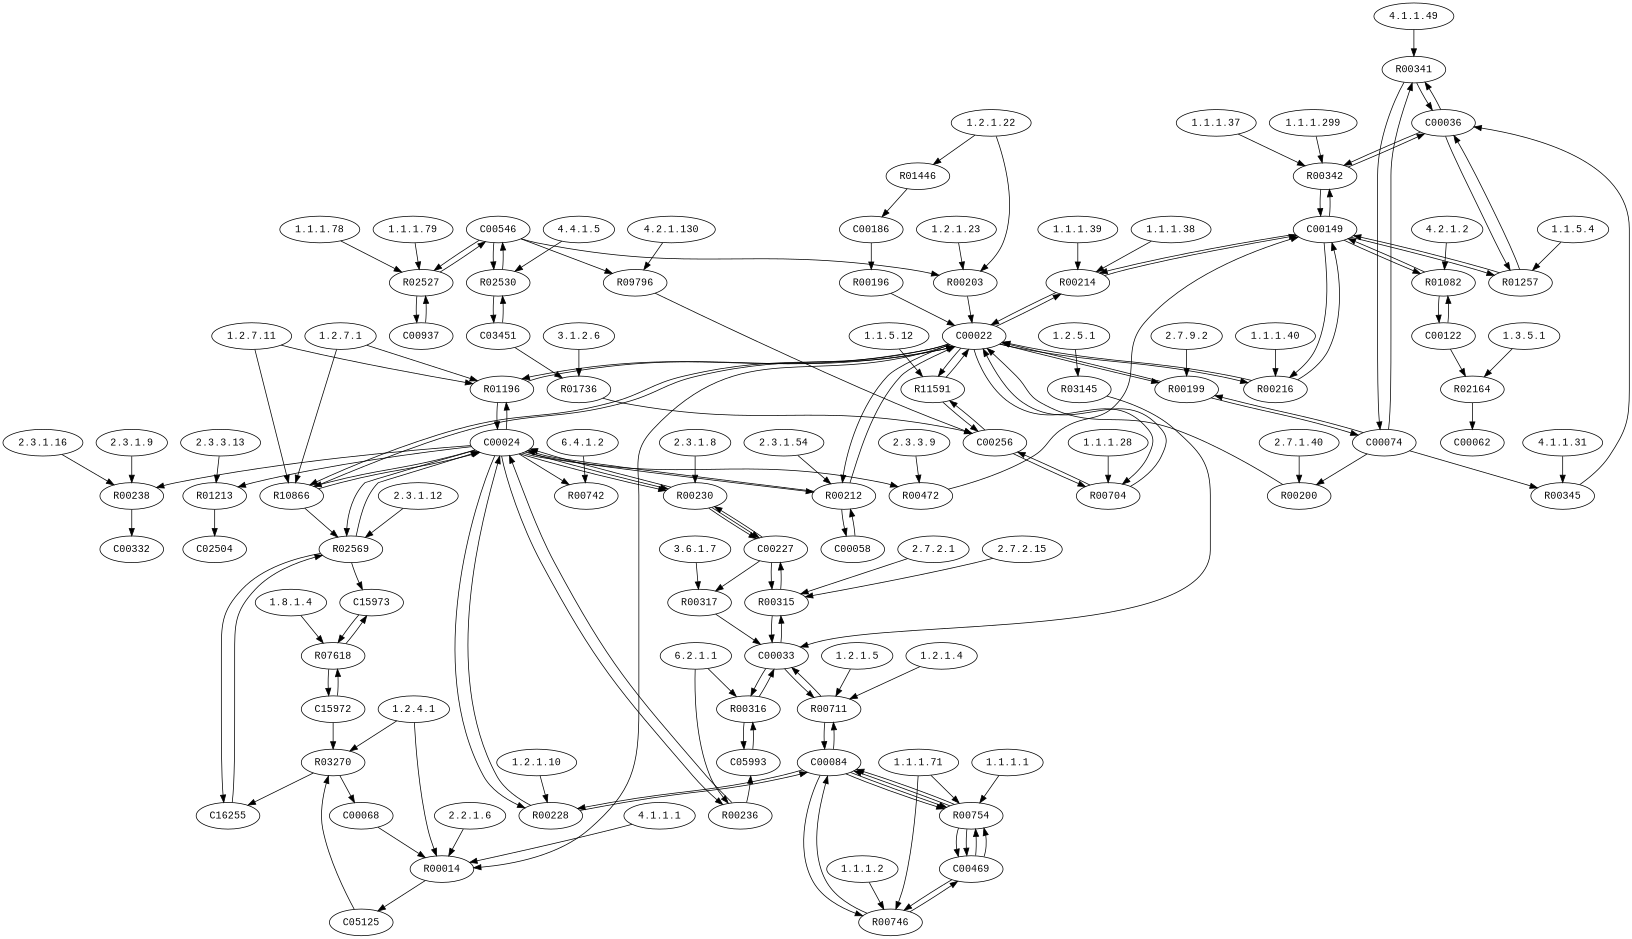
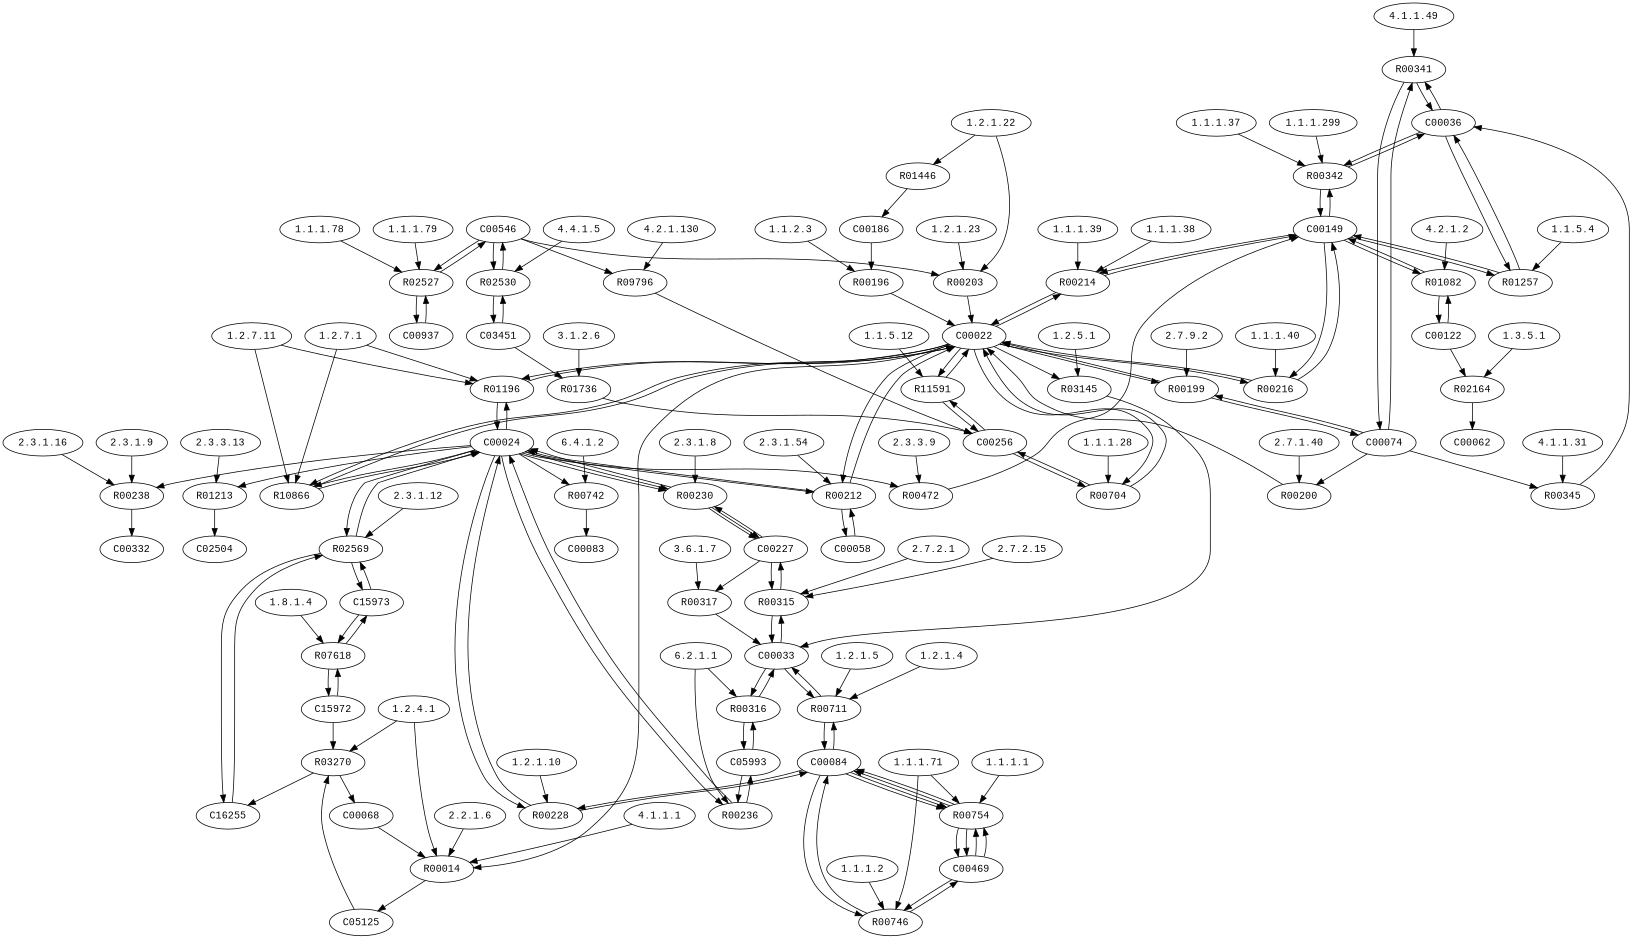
node "1.1.2.3": added
edge "C00022" -> "R03145": added
edge "R10866" -> "R02569": now "C15973" -> "R02569"
node "C00083": added
edge "C05993" -> "R00236": added
